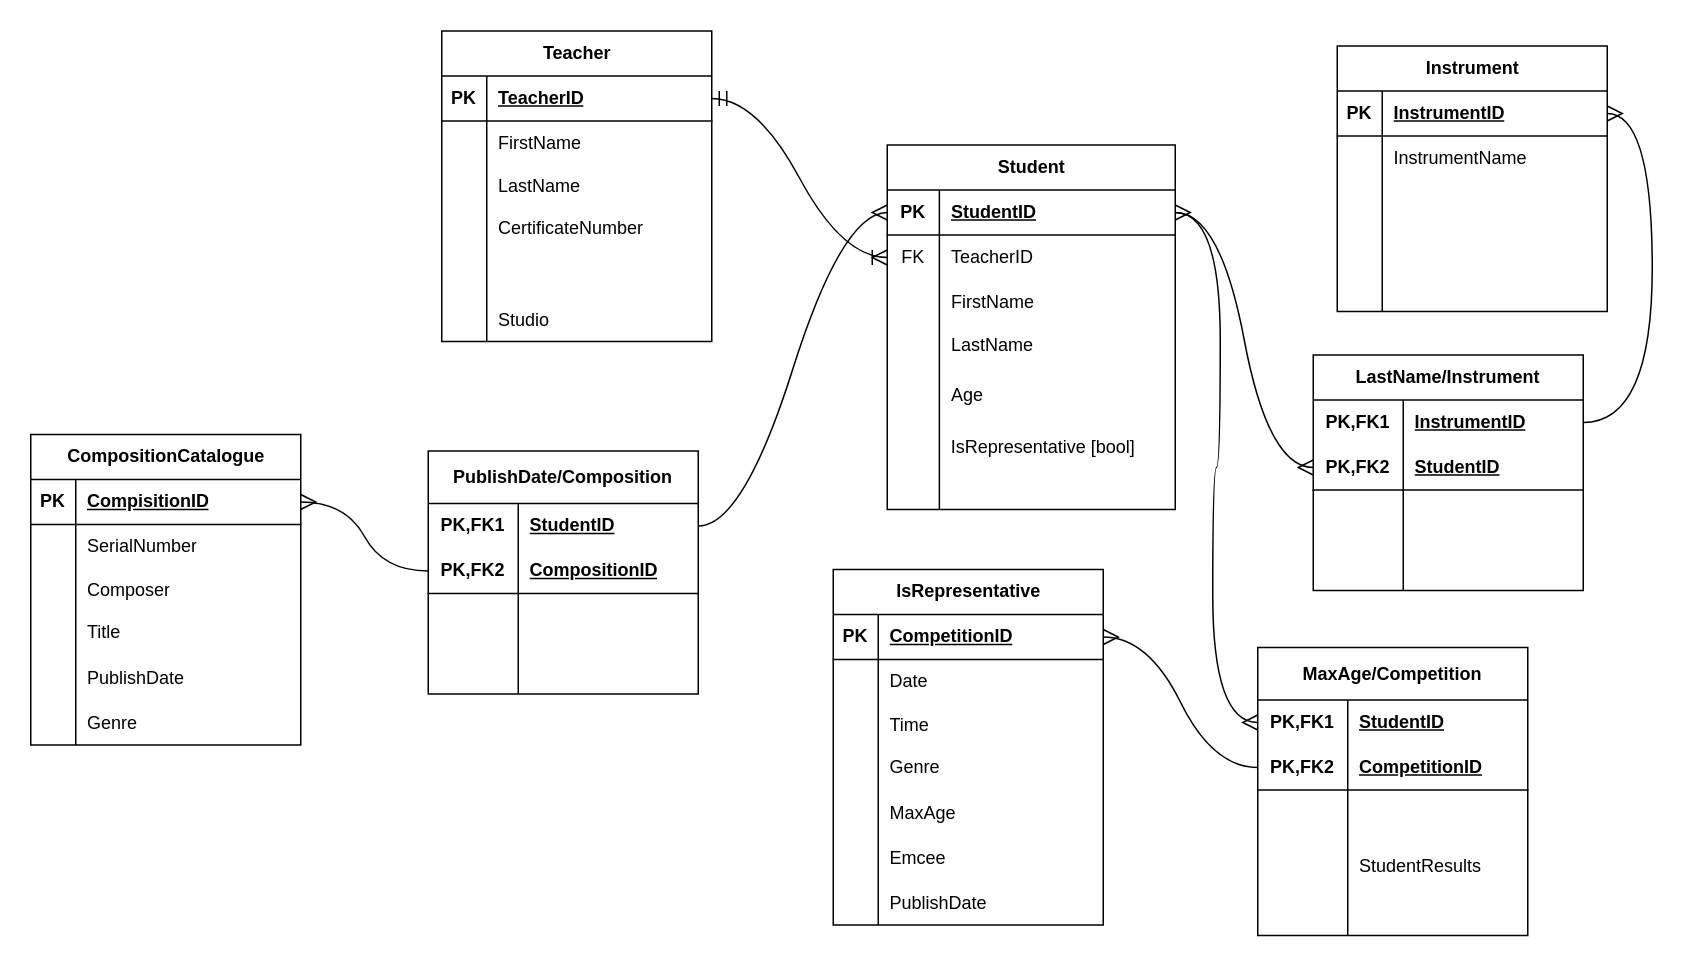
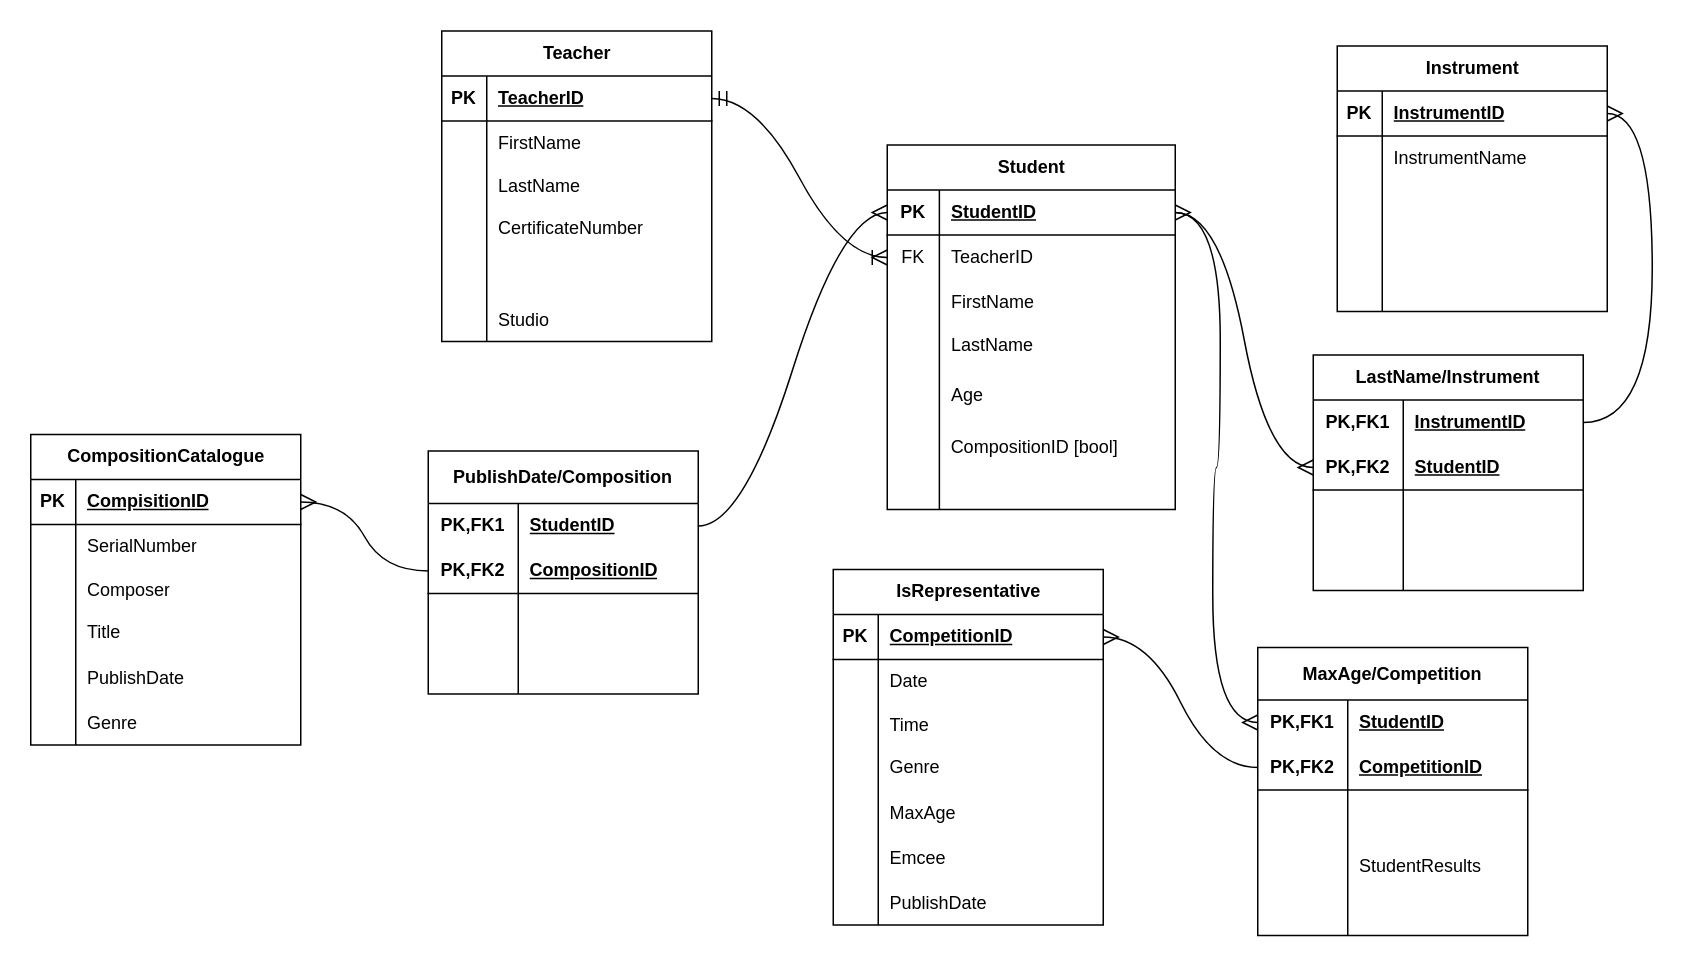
node "IsRepresentative [bool]": label "IsRepresentative [bool]" -> "CompositionID [bool]"
